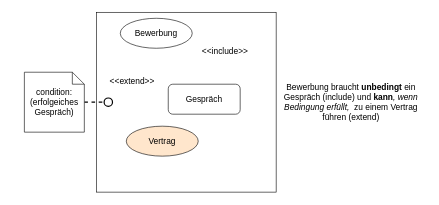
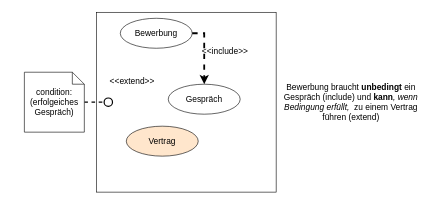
edge "Bewerbung" -> "Gespräch": added
node "Gespräch": shape rounded rectangle -> ellipse
